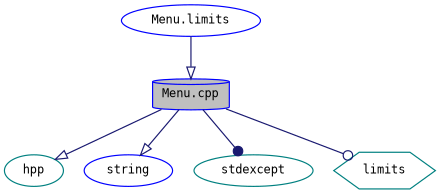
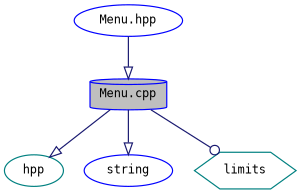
node "Menu.limits": label "Menu.limits" -> "Menu.hpp"
node "stdexcept": removed
